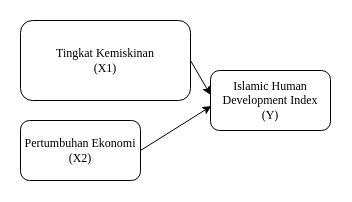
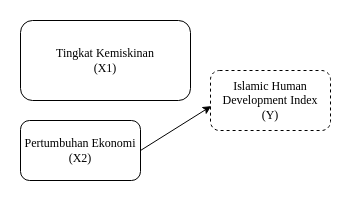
edge "Tingkat Kemiskinan (X1)" -> "Islamic Human Development Index (Y)": removed
node "Islamic Human Development Index (Y)": style solid -> dashed
